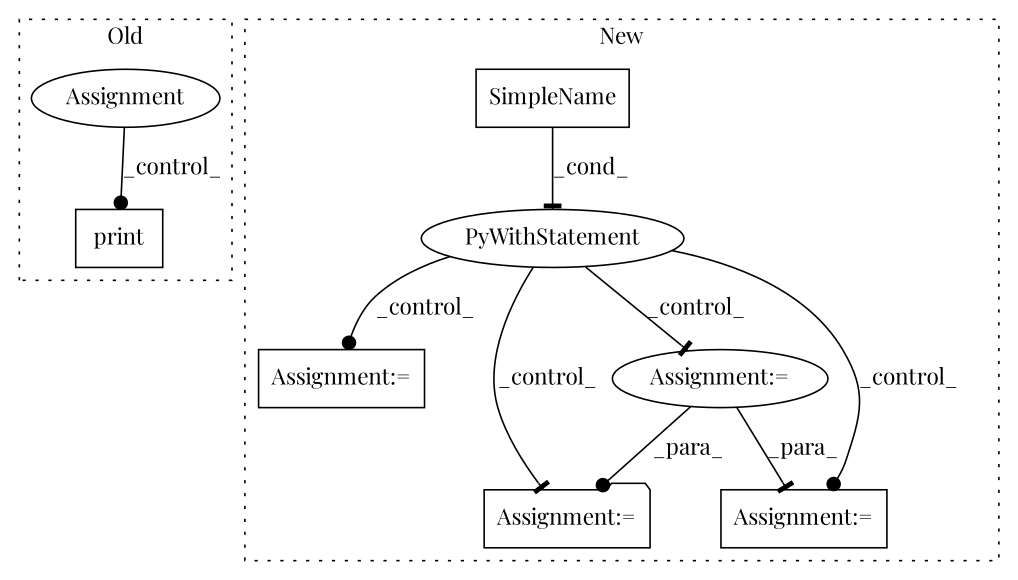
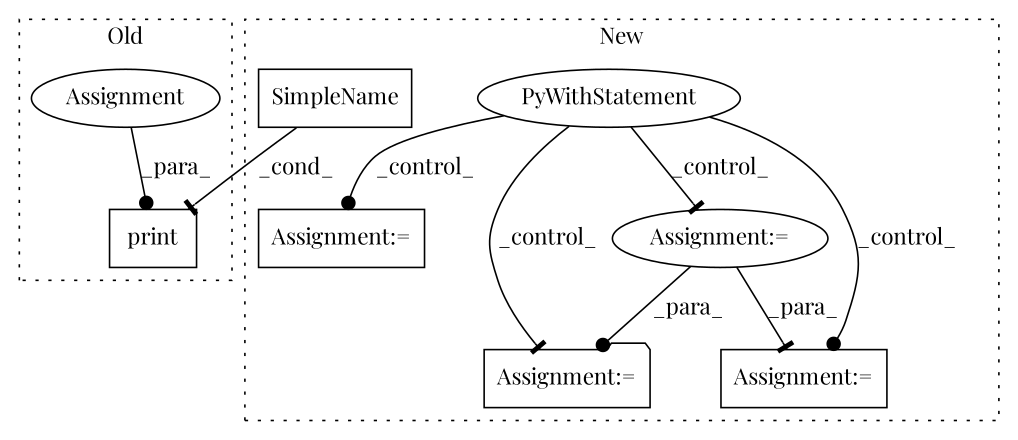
edge "SimpleName" -> "PyWithStatement": now "SimpleName" -> "print"
edge "Assignment" -> "print": label "_control_" -> "_para_"
